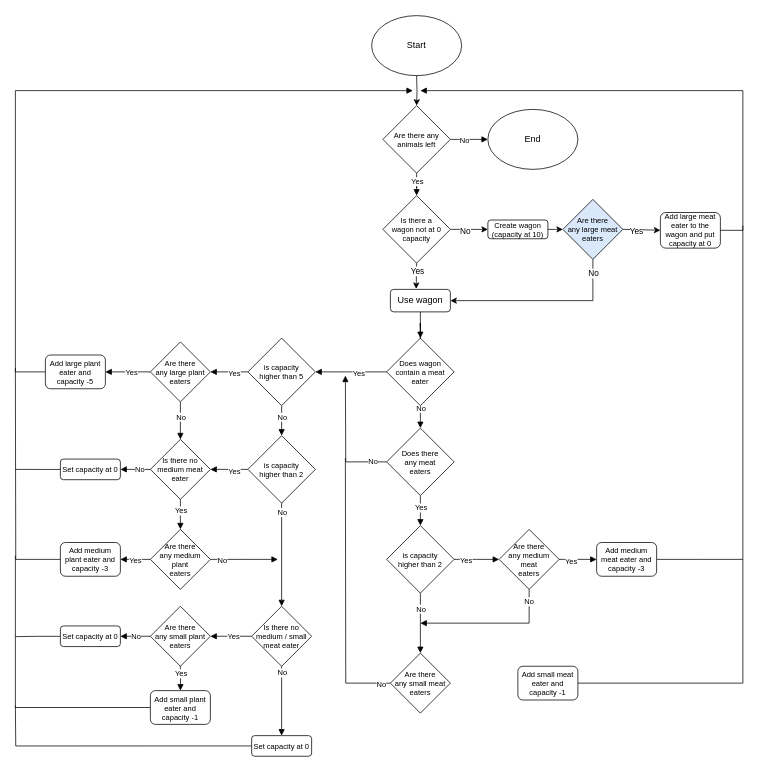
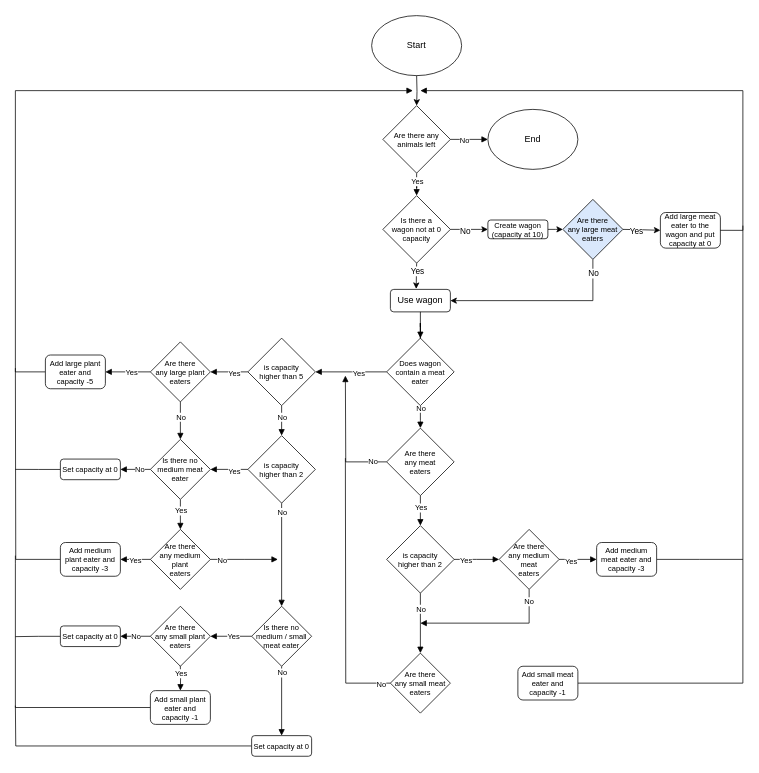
node "Does there any meat eaters": label "Does there any meat eaters" -> "Are there any meat eaters"
